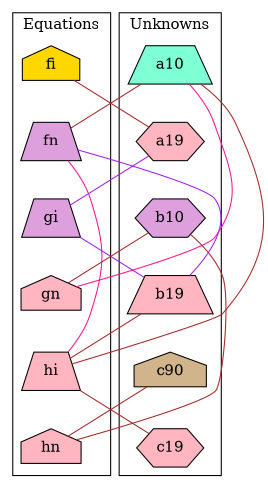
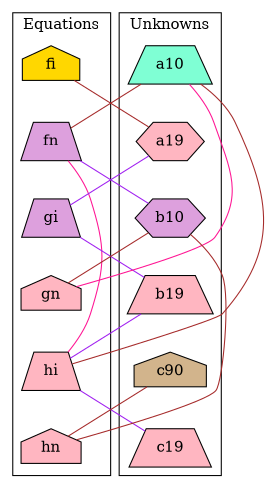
edge "fn" -- "b19": now "fn" -- "b10"
edge "b19" -- "hi": color brown -> purple
edge "hi" -- "c19": color brown -> purple
node "c19": shape hexagon -> trapezium
